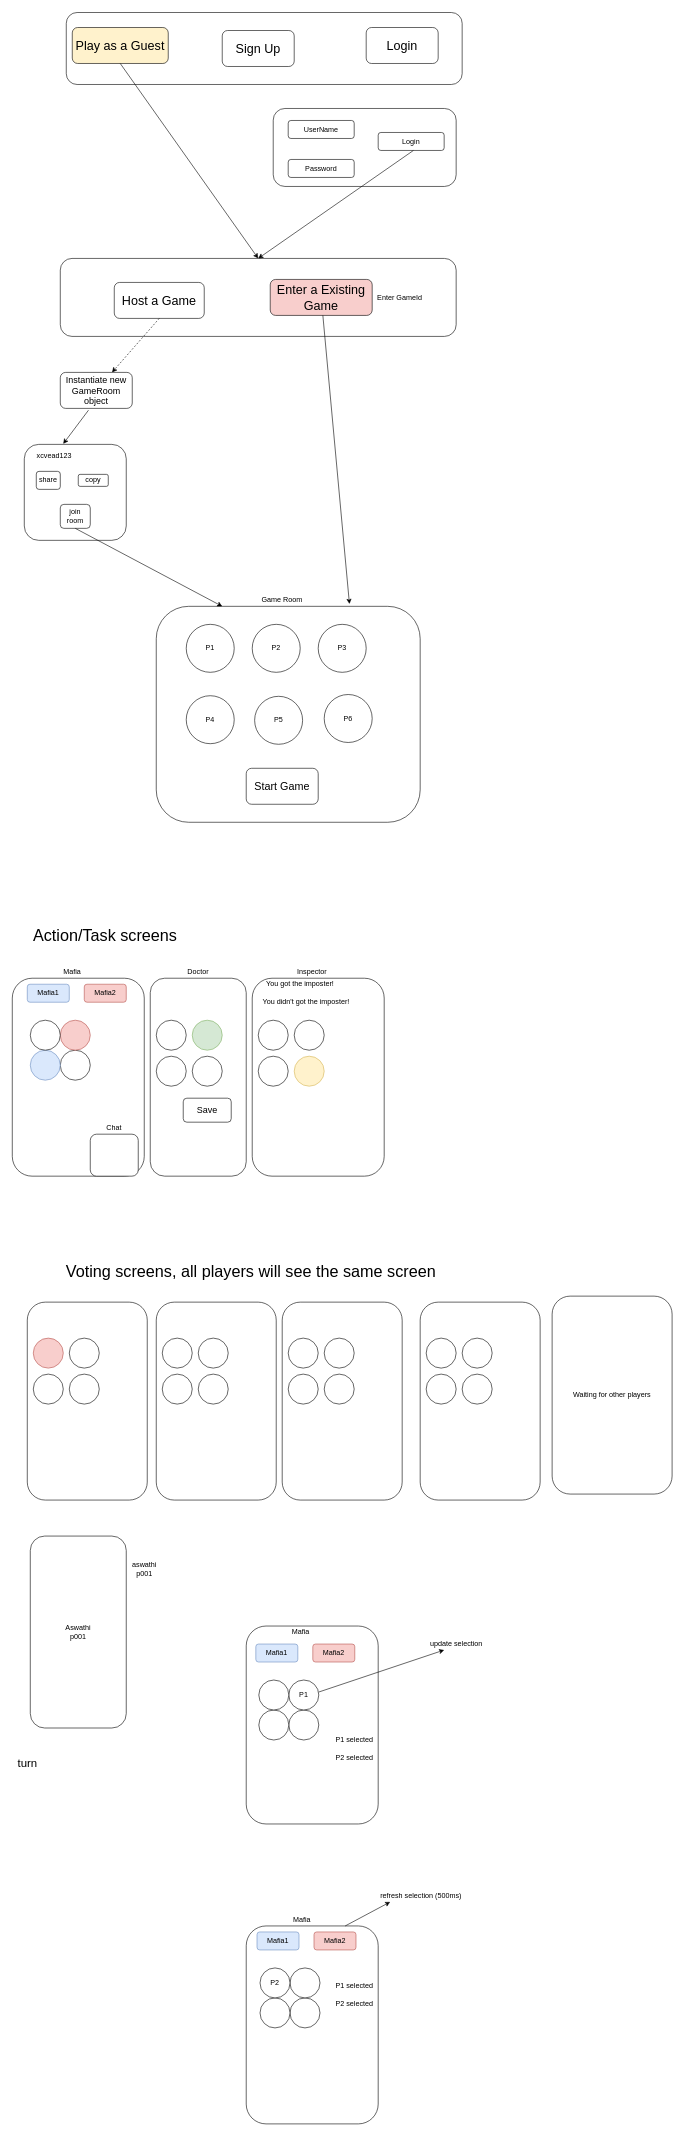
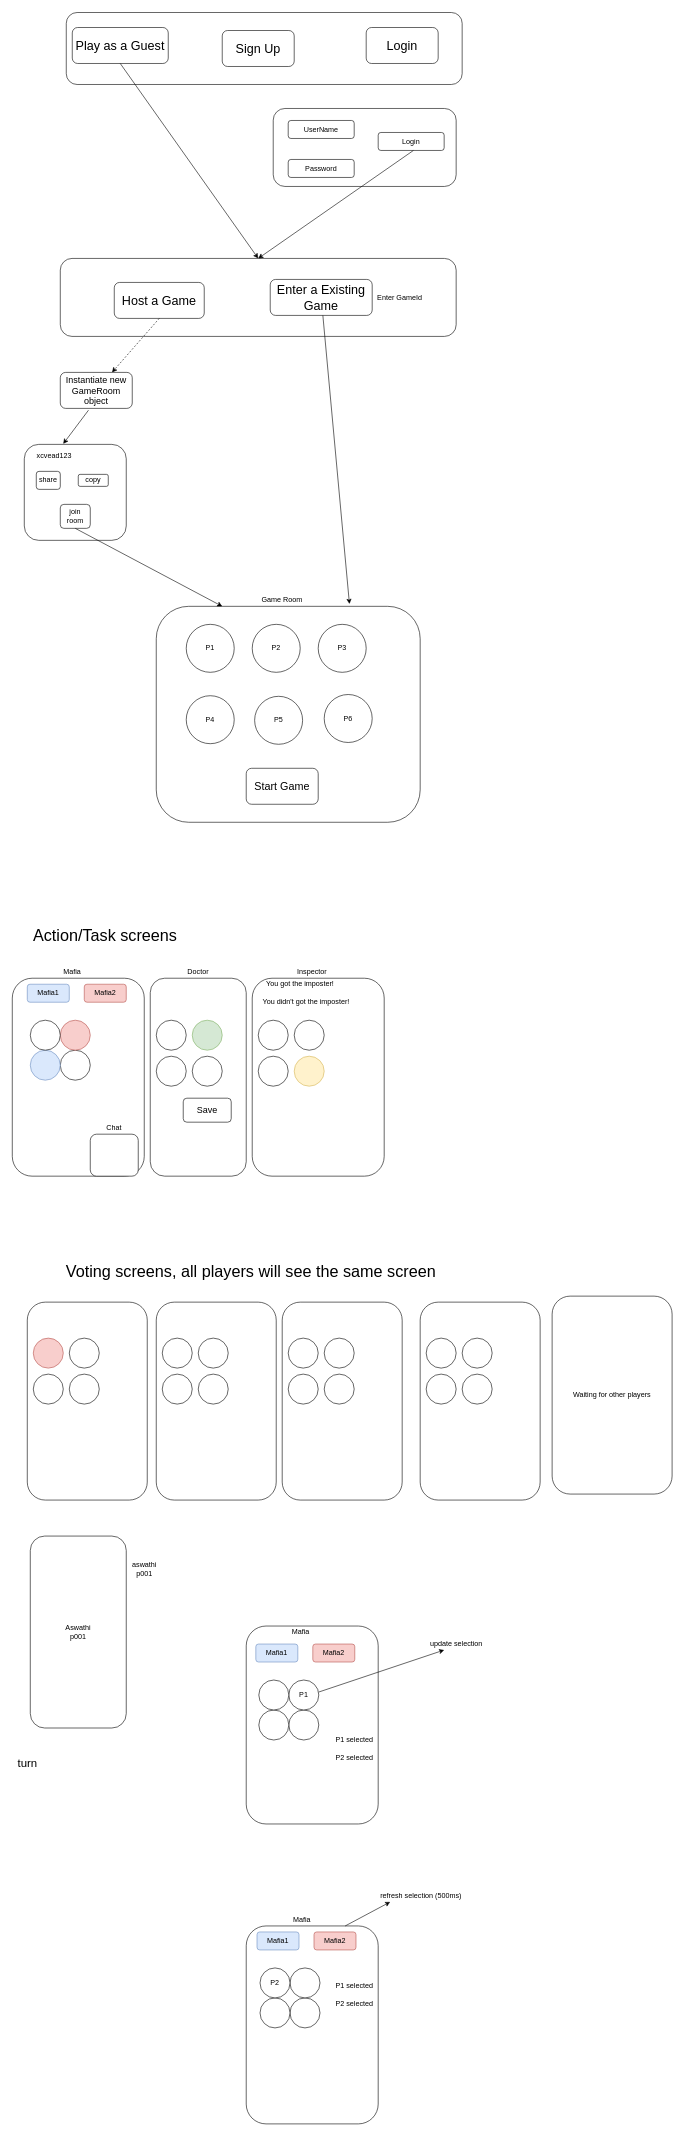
node "Play as a Guest": fillcolor #fff2cc -> #ffffff
node "Enter a Existing Game": fillcolor #f8cecc -> #ffffff
